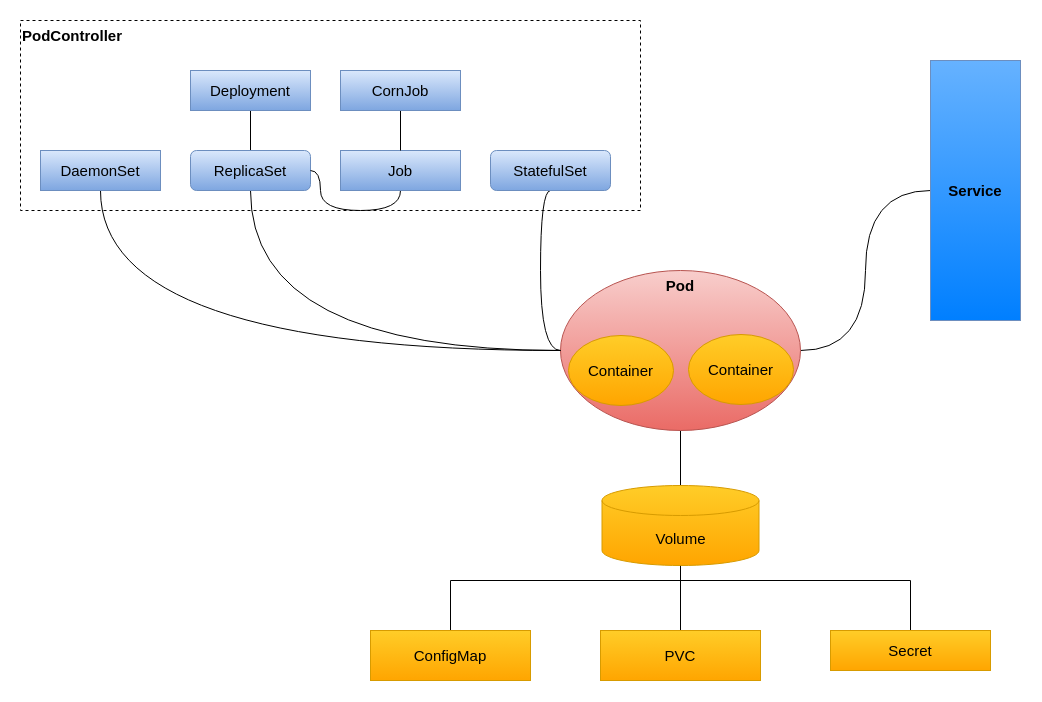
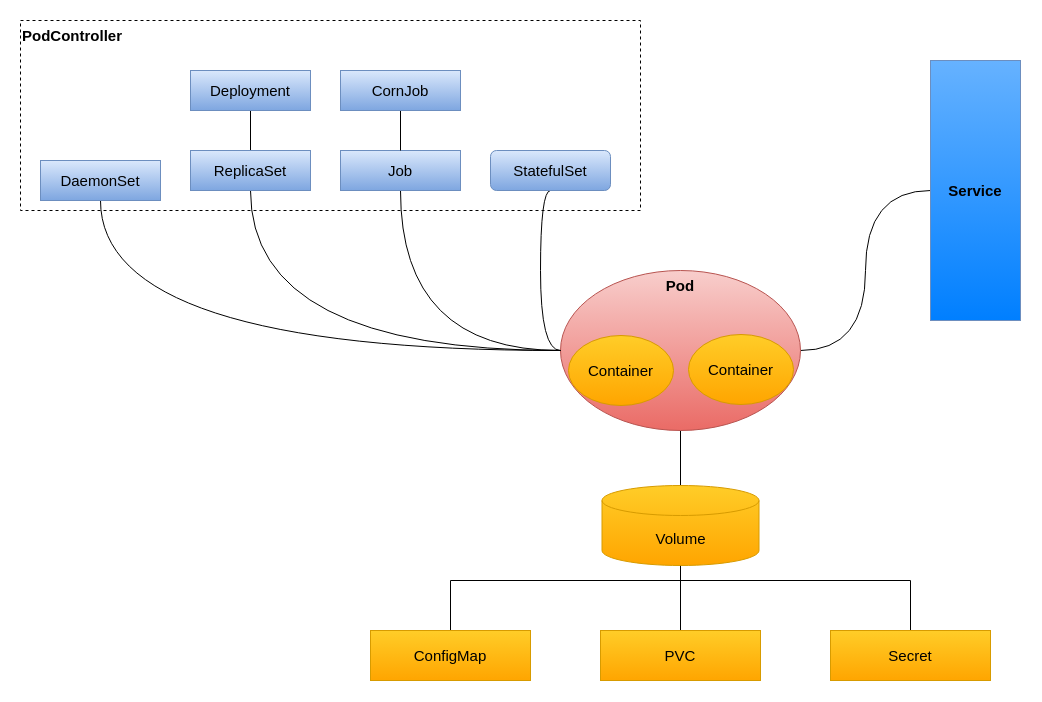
node "DaemonSet": moved (101, 171) -> (101, 181)
node "ReplicaSet": shape rounded rectangle -> rectangle
edge "ReplicaSet" -- "Job": now "Pod" -- "Job"
node "Secret": size 160x40 -> 160x50
